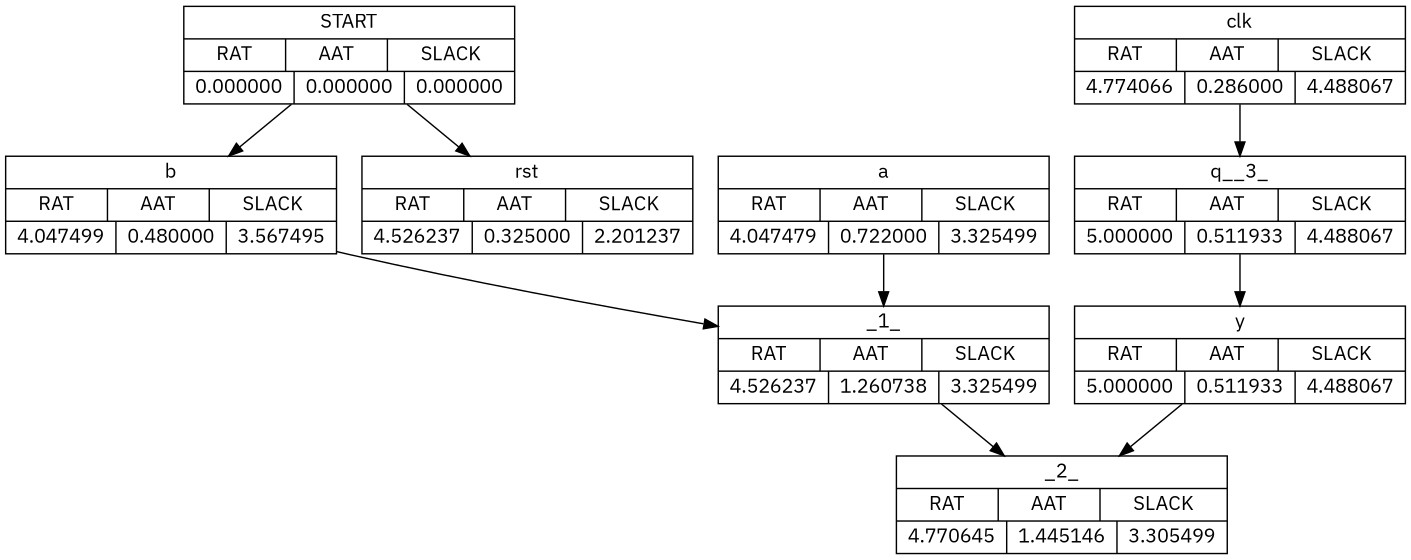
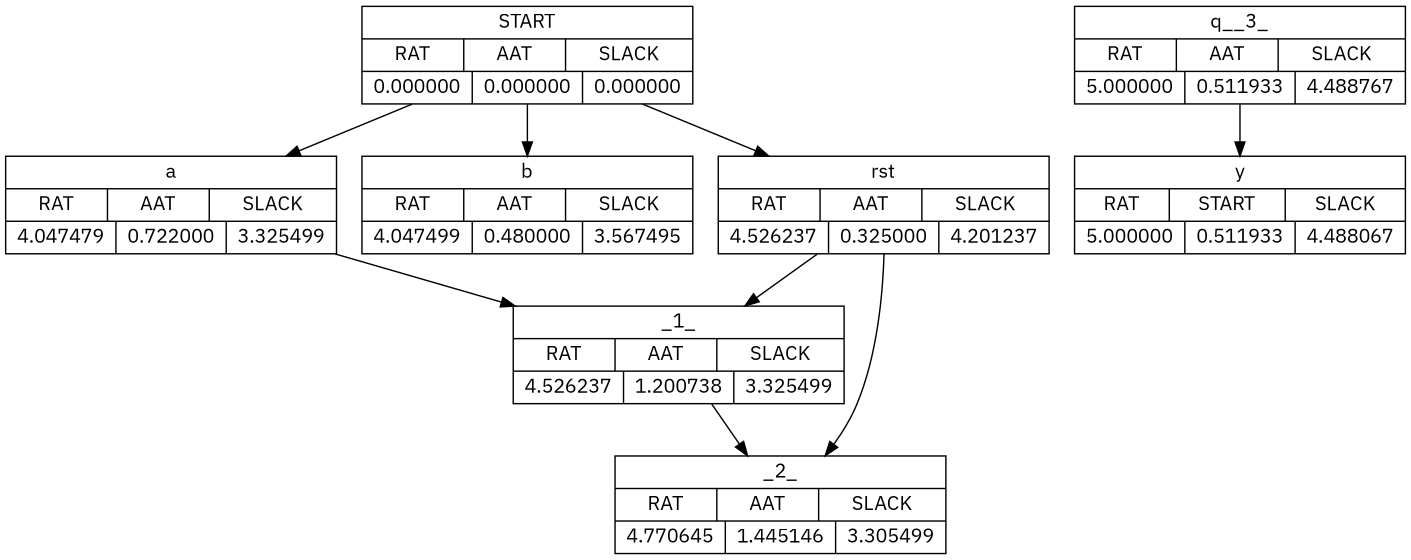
node "clk": removed
edge "START" -> "a": added
node "rst": text "2.201237" -> "4.201237"
node "q__3_": text "4.488067" -> "4.488767"
edge "b" -> "_1_": now "rst" -> "_1_"
node "y": text "AAT" -> "START"
node "_1_": text "1.260738" -> "1.200738"
edge "y" -> "_2_": now "rst" -> "_2_"
